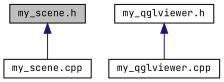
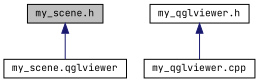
node "my_scene.cpp": label "my_scene.cpp" -> "my_scene.qglviewer"
